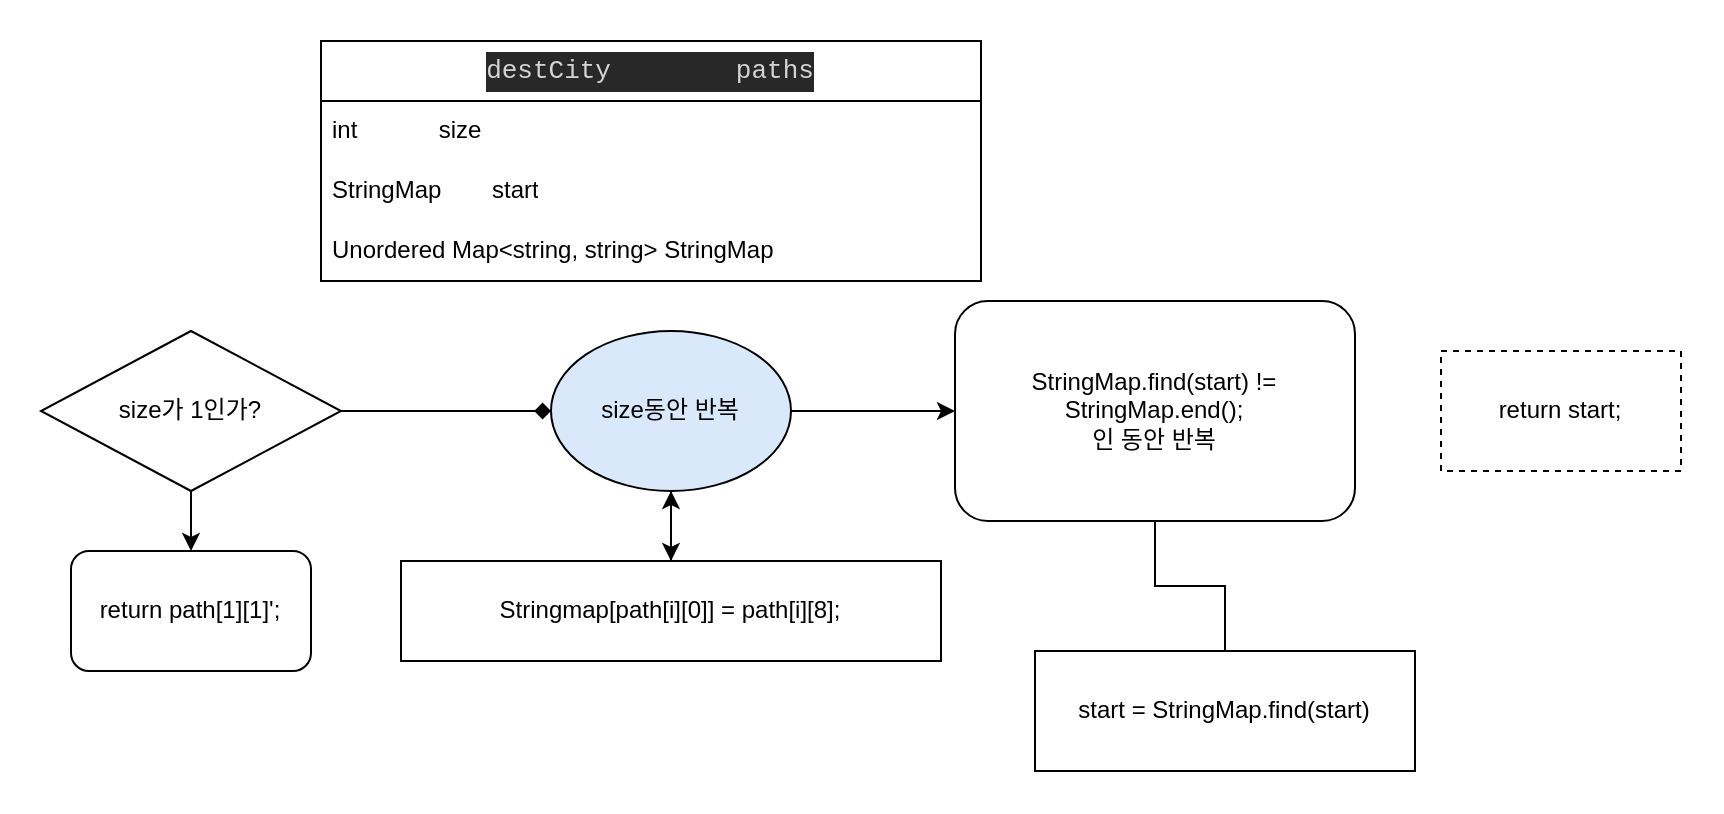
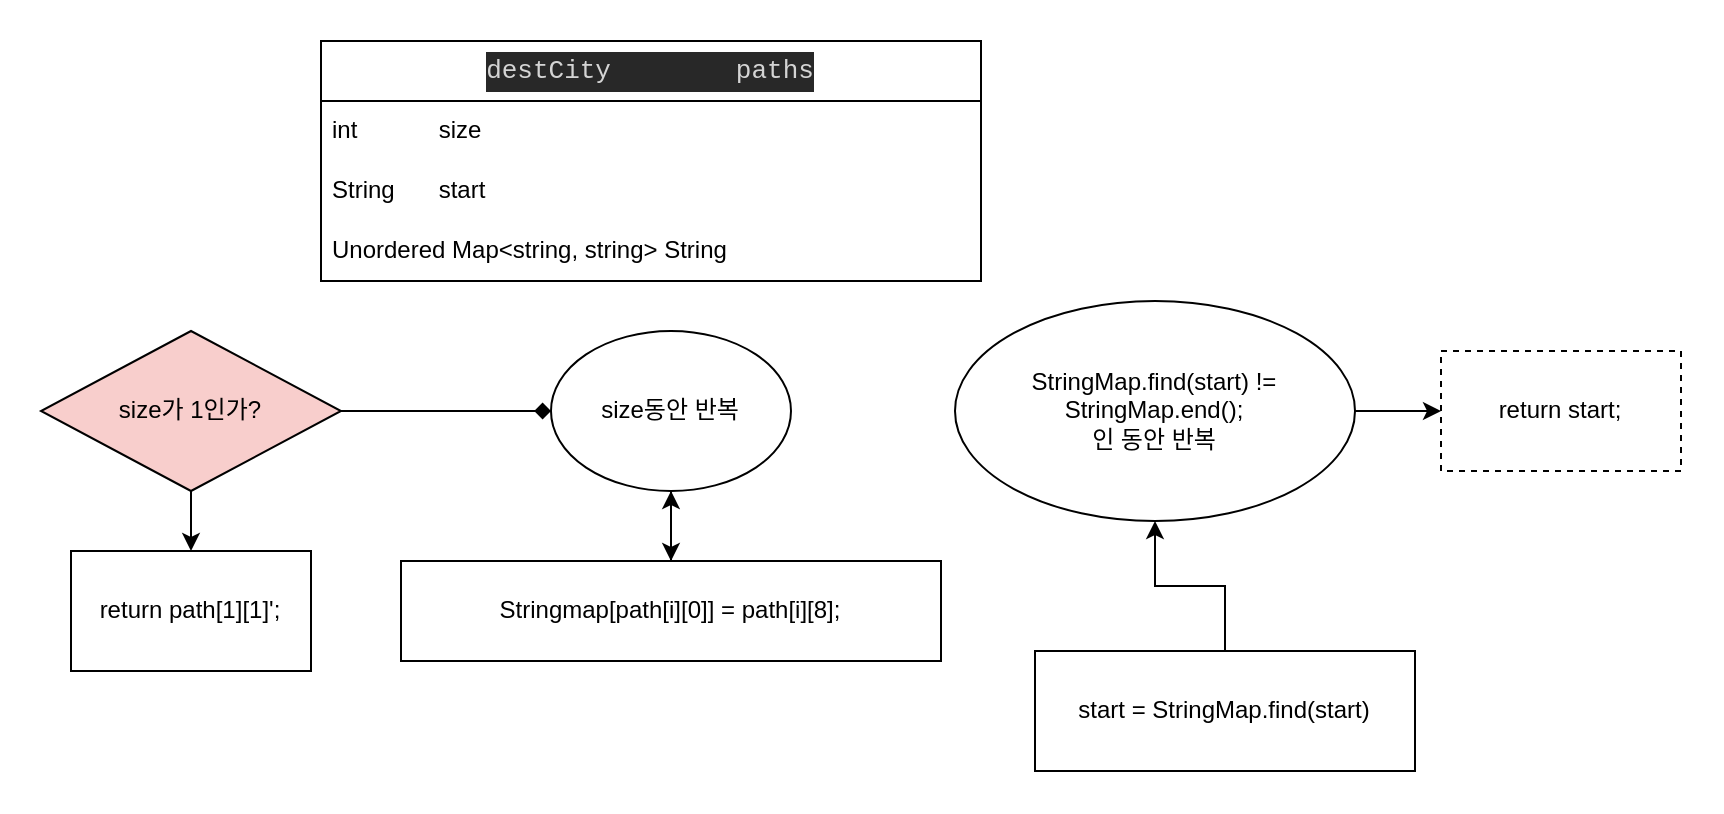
node "StringMap start": label "StringMap start" -> "String start"
node "Unordered Map<string, string> StringMap": label "Unordered Map<string, string> StringMap" -> "Unordered Map<string, string> String"
node "size가 1인가?": fillcolor #ffffff -> #f8cecc
node "size동안 반복": fillcolor #dae8fc -> #ffffff
edge "size동안 반복" -> "StringMap.find(start) != StringMap.end(); 인 동안 반복": removed
node "StringMap.find(start) != StringMap.end(); 인 동안 반복": shape rounded rectangle -> ellipse
edge "StringMap.find(start) != StringMap.end(); 인 동안 반복" -> "return start;": added
edge "StringMap.find(start) != StringMap.end(); 인 동안 반복" -- "start = StringMap.find(start)": arrowhead none -> classic
node "return path[1][1]';": shape rounded rectangle -> rectangle
